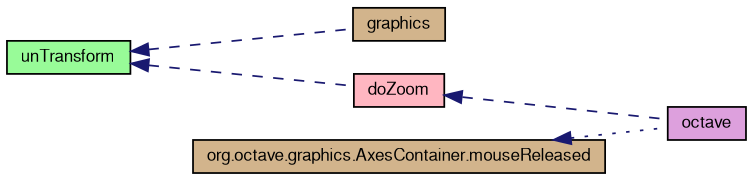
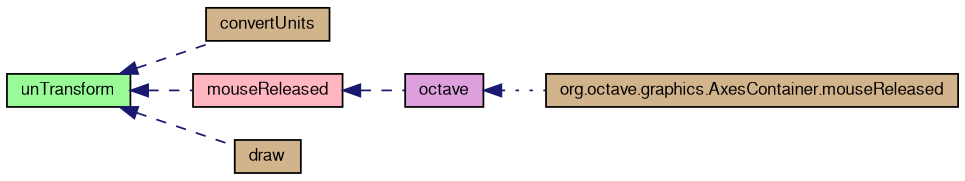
node "graphics": label "graphics" -> "convertUnits"
node "doZoom": label "doZoom" -> "mouseReleased"
edge "octave" -> "org.octave.graphics.AxesContainer.mouseReleased": reversed
node "draw": added
